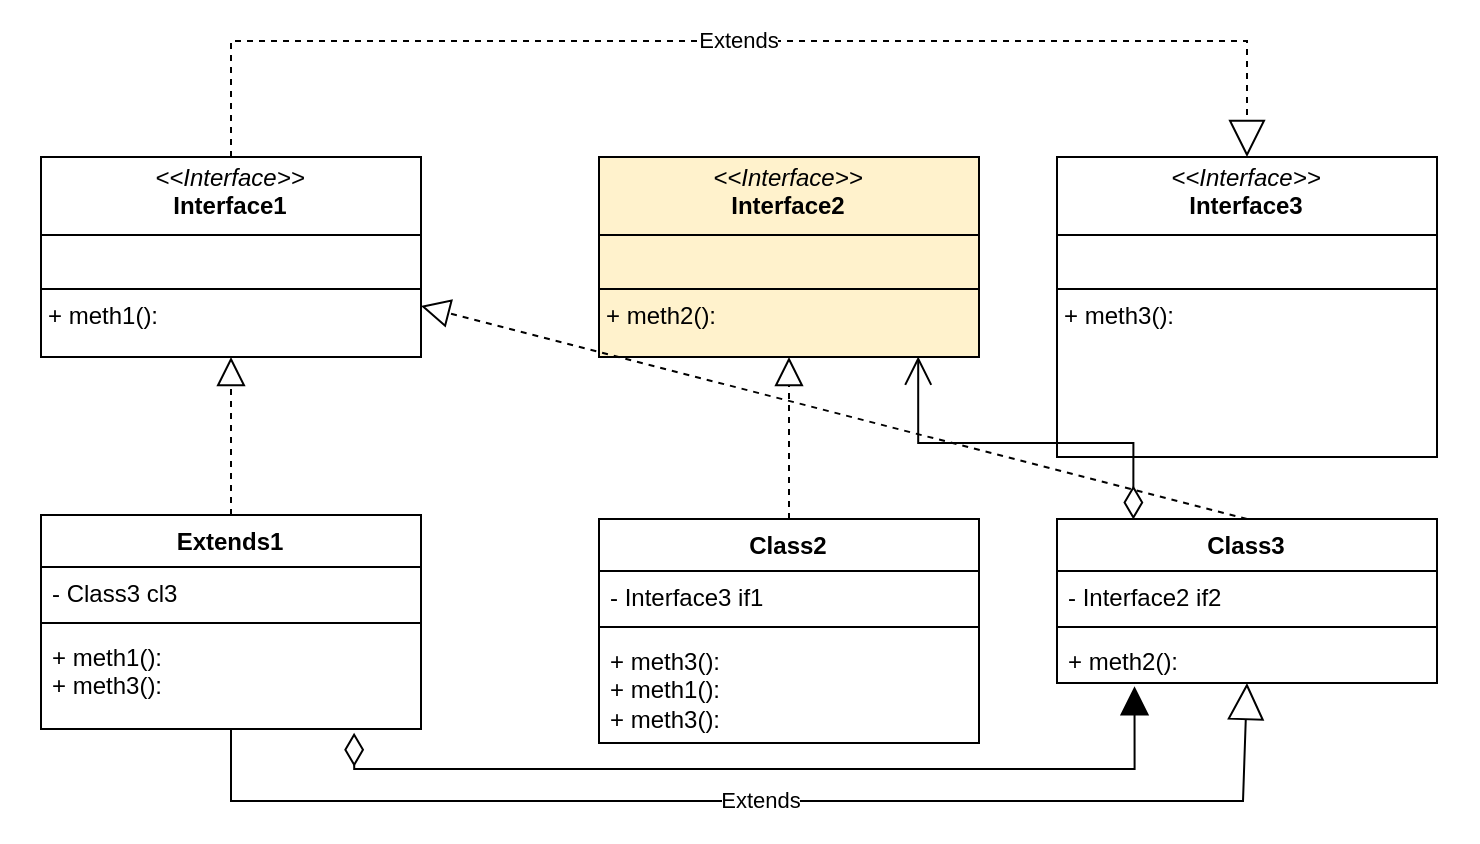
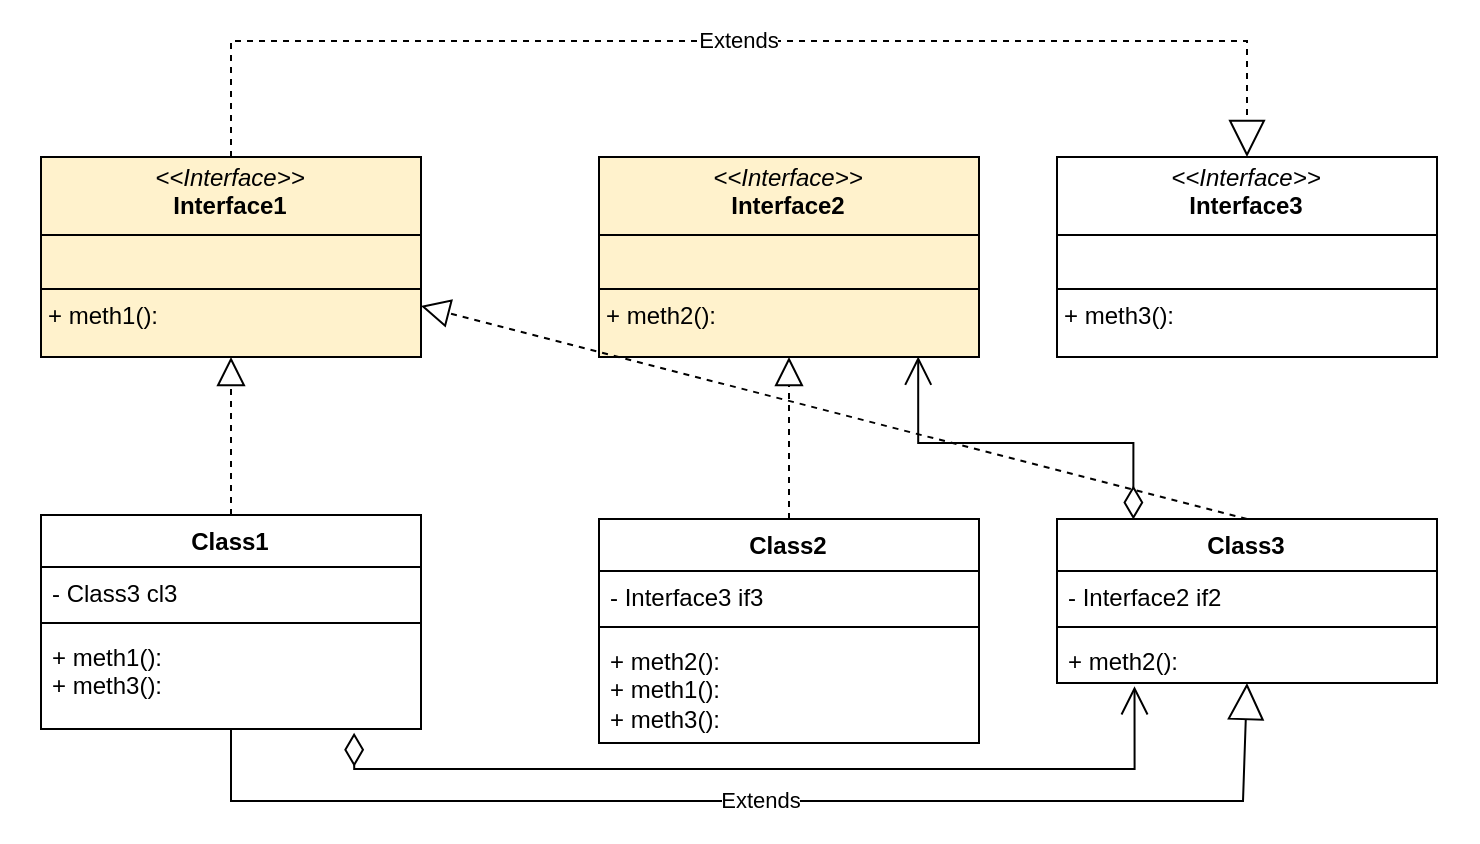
node "<<Interface>> Interface1 + meth1():": fillcolor #ffffff -> #fff2cc
node "<<Interface>> Interface3 + meth3():": size 380x300 -> 380x200
node "Extends1": label "Extends1" -> "Class1"
node "- Interface3 if1": label "- Interface3 if1" -> "- Interface3 if3"
node "+ meth3(): + meth1(): + meth3():": label "+ meth3(): + meth1(): + meth3():" -> "+ meth2(): + meth1(): + meth3():"
edge "+ meth2():" -- "+ meth1(): + meth3():": arrowhead block -> open
